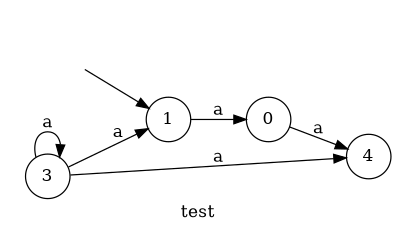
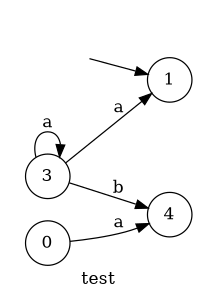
edge "1" -> "0": removed, label "a"
edge "3" -> "4": label "a" -> "b"
